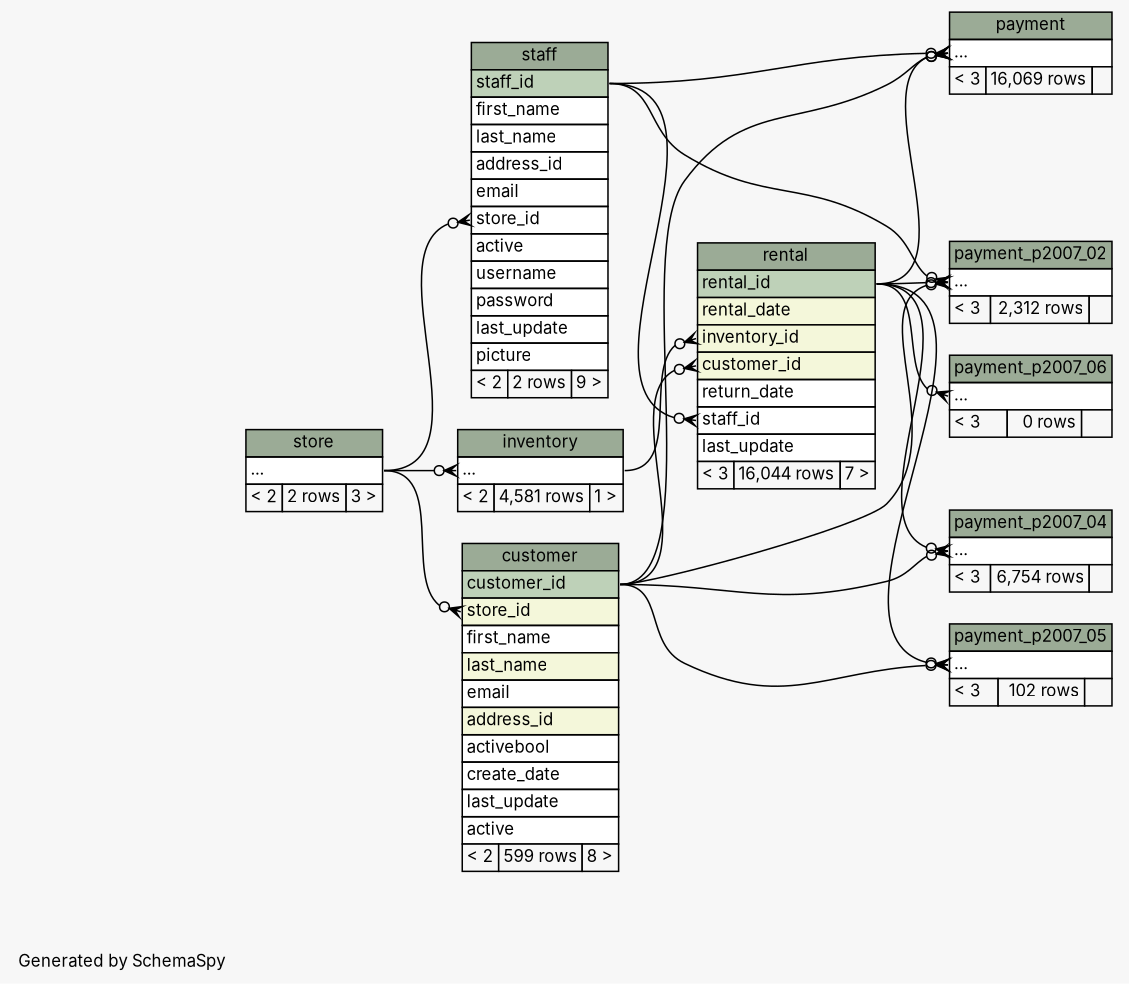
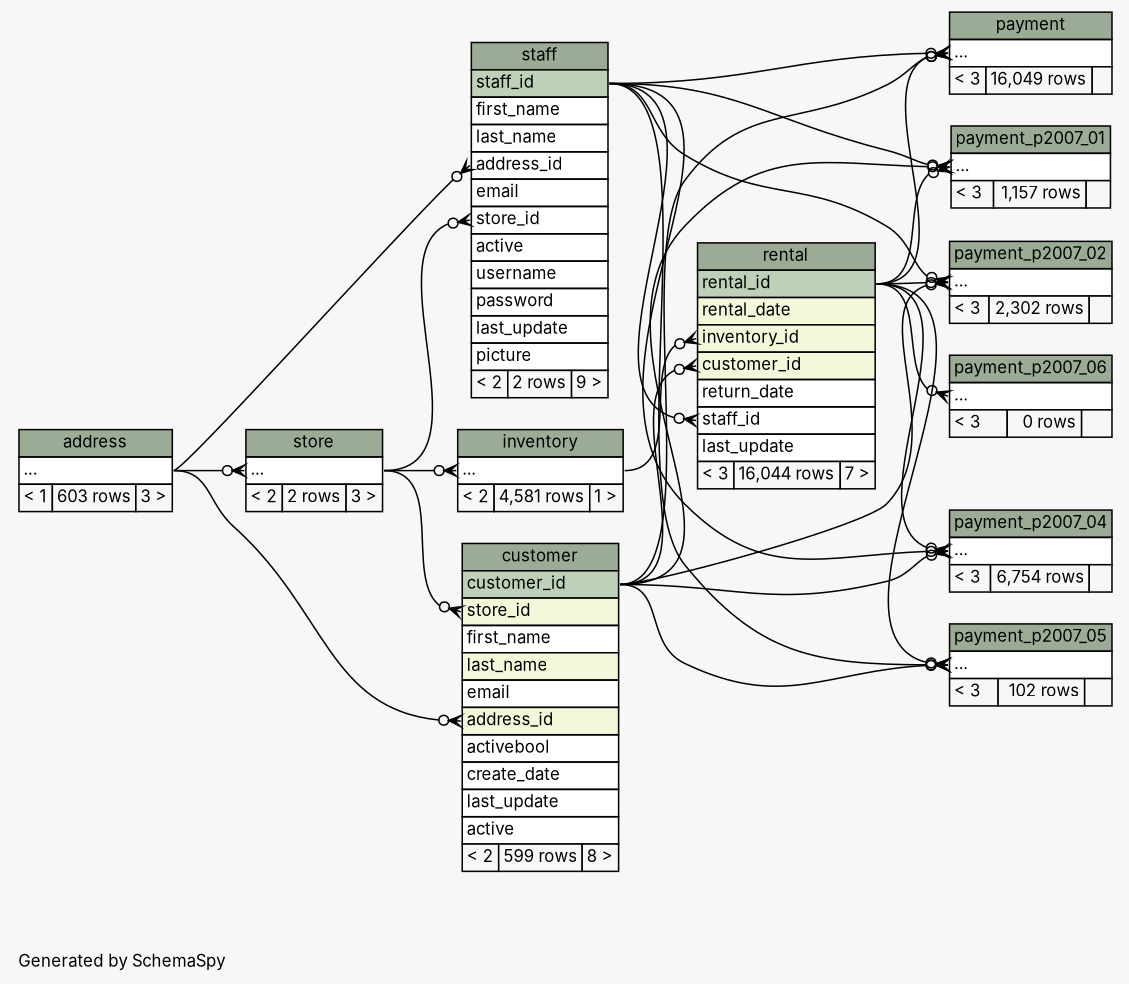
node "payment": text "16,069 rows" -> "16,049 rows"
node "payment_p2007_01": added
node "payment_p2007_02": text "2,312 rows" -> "2,302 rows"
node "address": added
edge "staff" -> "payment_p2007_04": added
edge "staff" -> "payment_p2007_05": added
